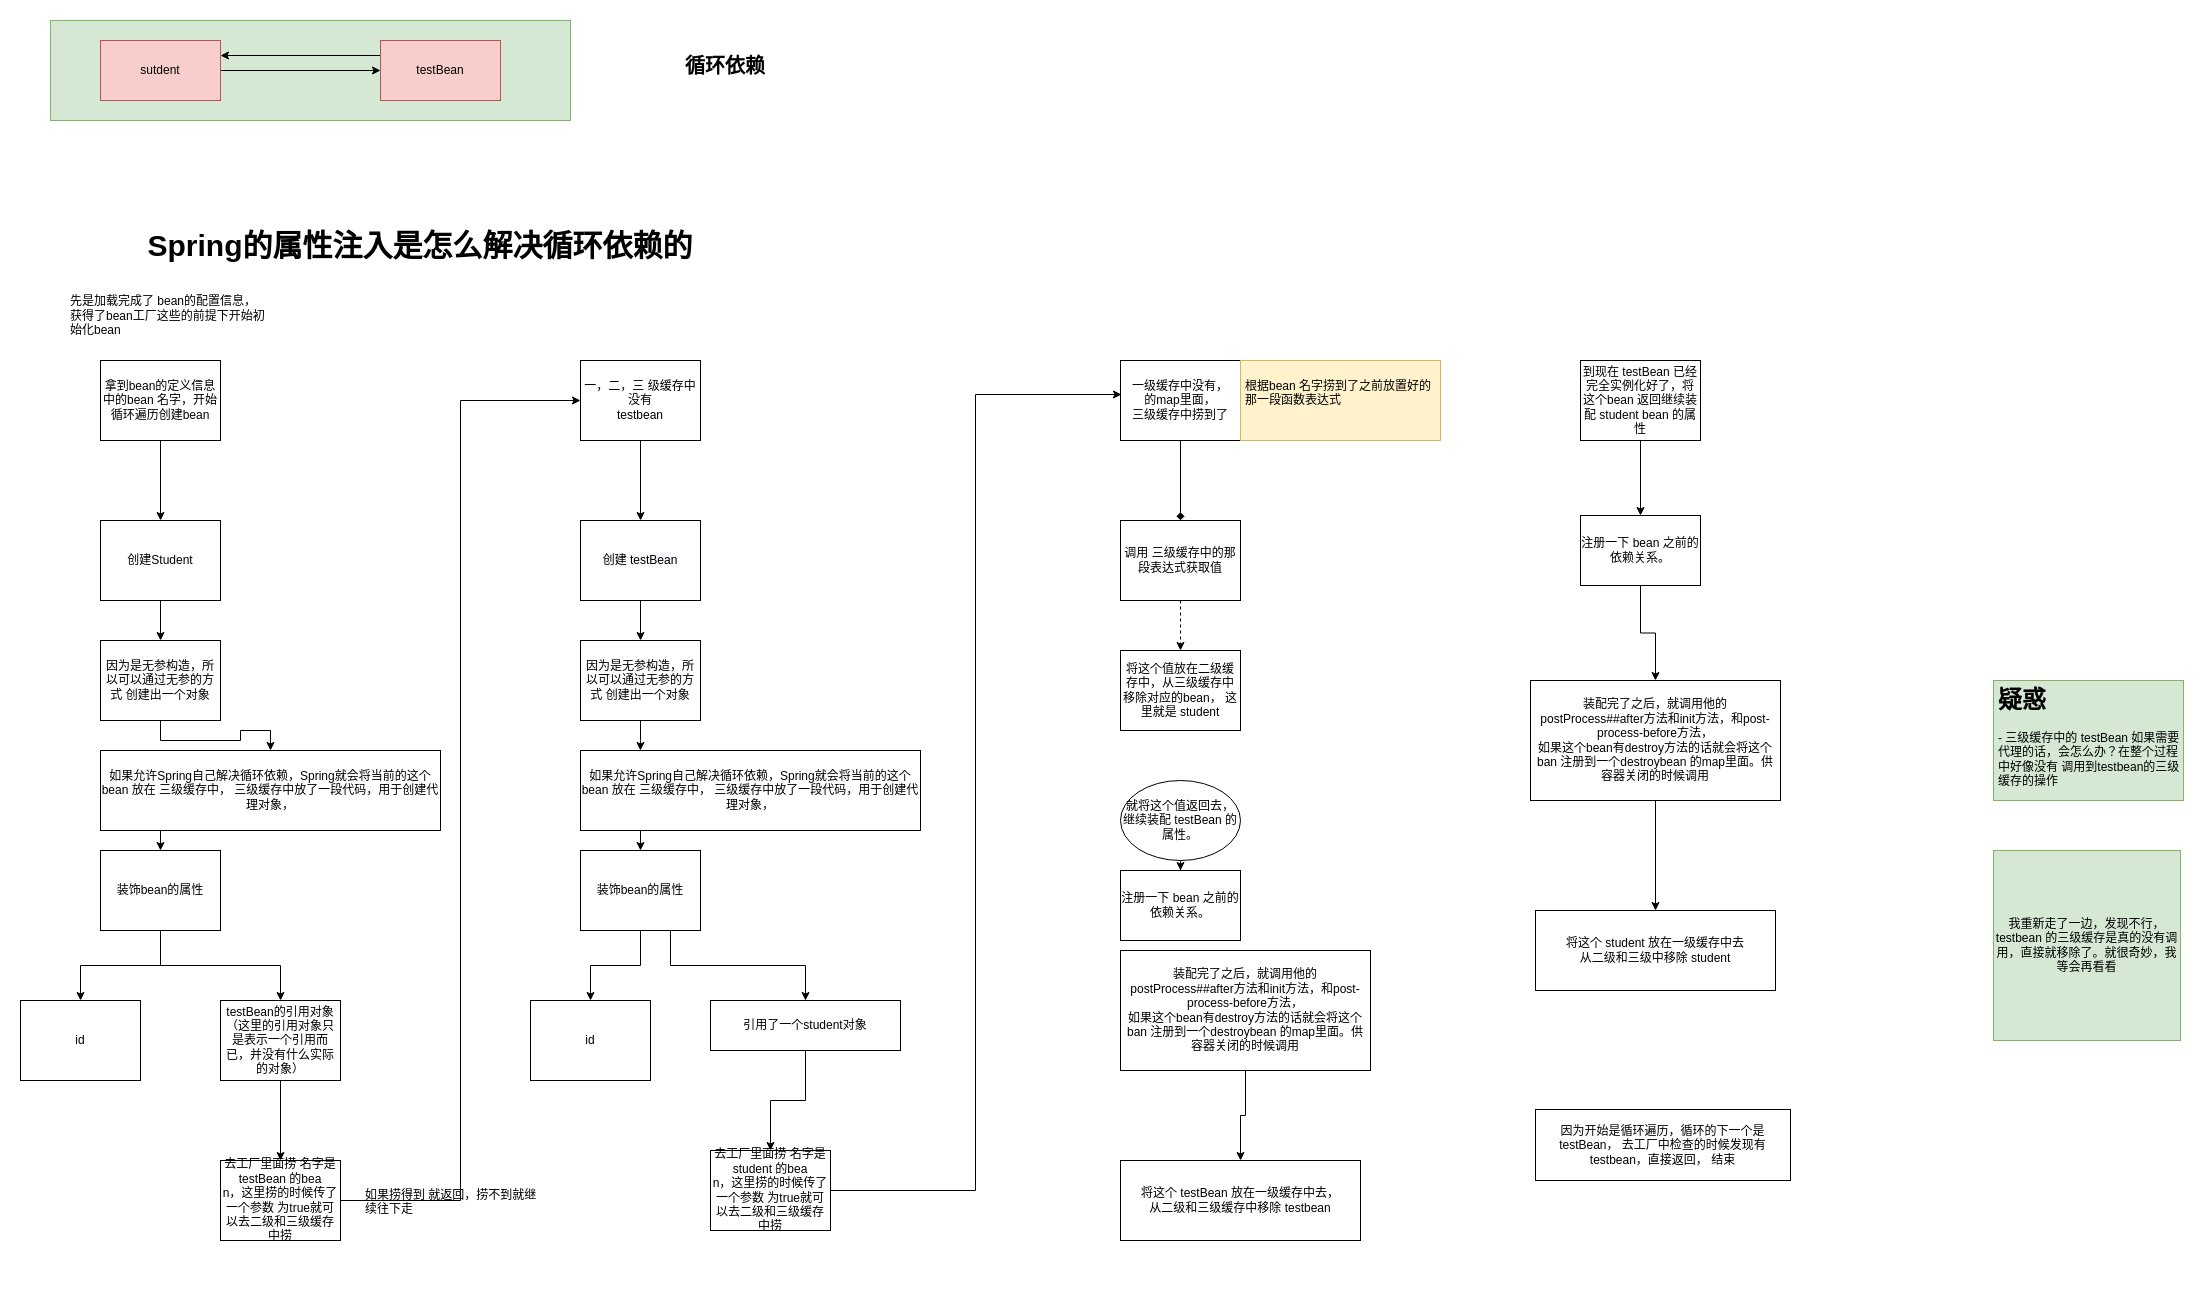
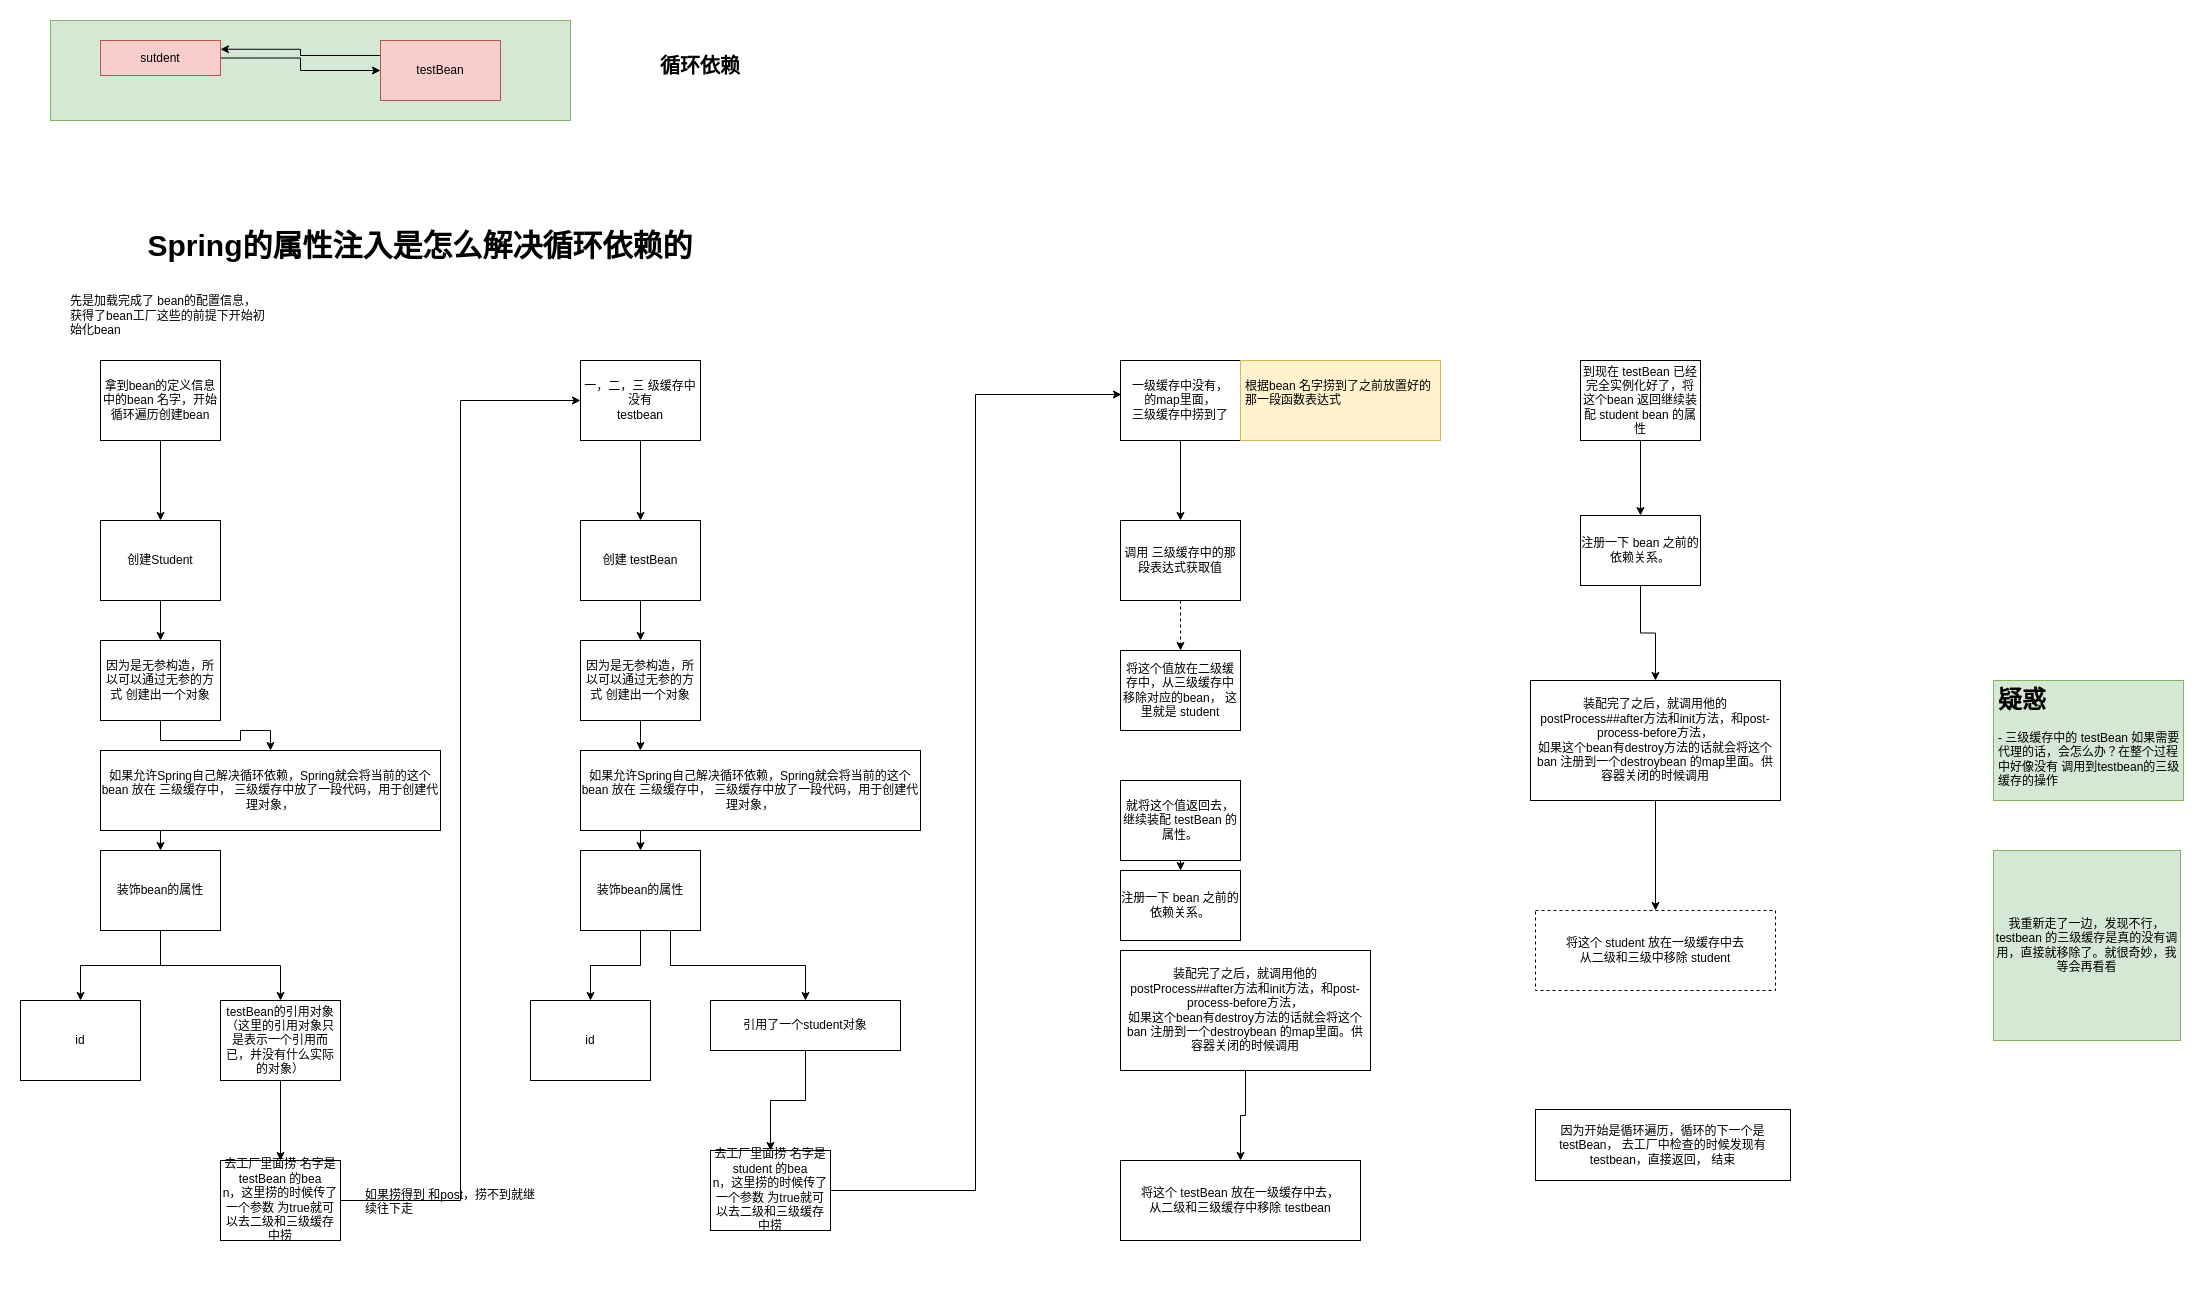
node "循环依赖": moved (726, 66) -> (701, 66)
node "sutdent": size 120x60 -> 120x35
edge "一级缓存中没有， 的map里面， 三级缓存中捞到了" -> "调用 三级缓存中的那段表达式获取值": arrowhead diamond -> classic
node "就将这个值返回去，继续装配 testBean 的属性。": shape ellipse -> rectangle
node "将这个 student 放在一级缓存中去 从二级和三级中移除 student": style solid -> dashed
node "如果捞得到 就返回，捞不到就继续往下走": label "如果捞得到 就返回，捞不到就继续往下走" -> "如果捞得到 和post，捞不到就继续往下走"
